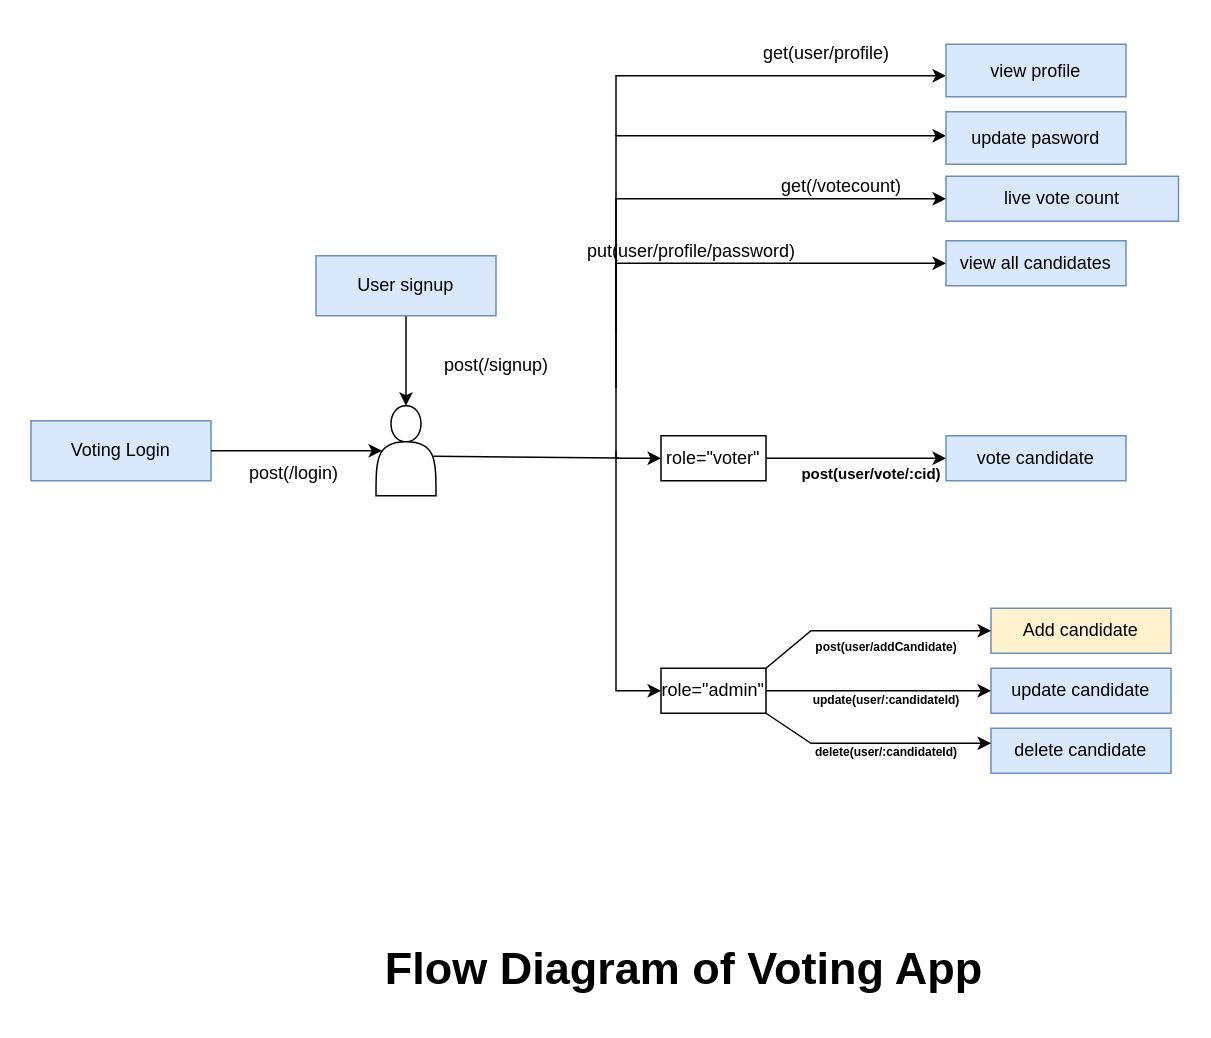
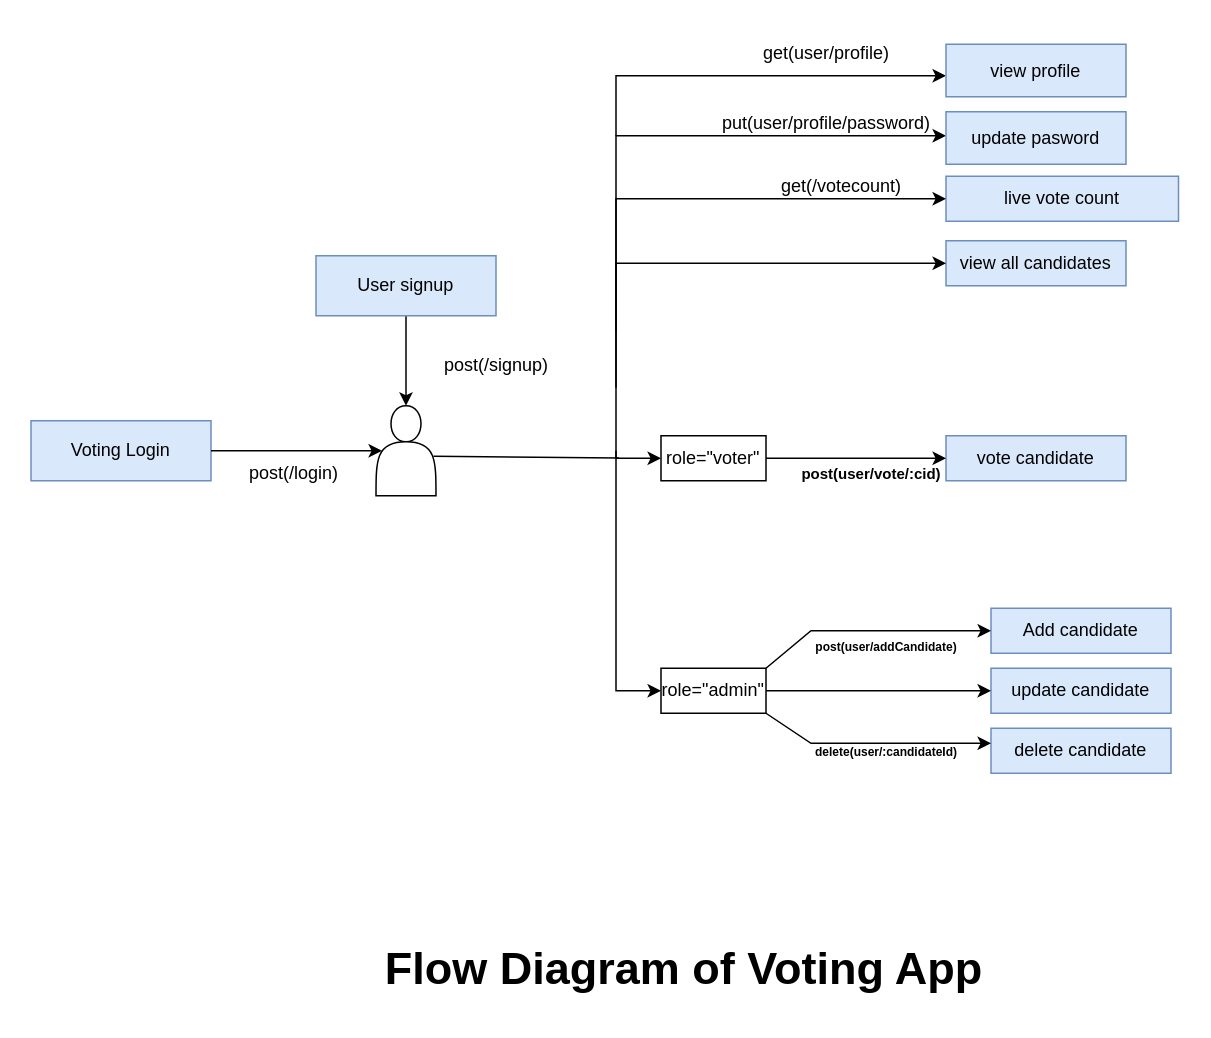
node "put(user/profile/password)": moved (691, 251) -> (826, 124)
node "Add candidate": fillcolor #fff2cc -> #dae8fc
node "update(user/:candidateId)": removed
